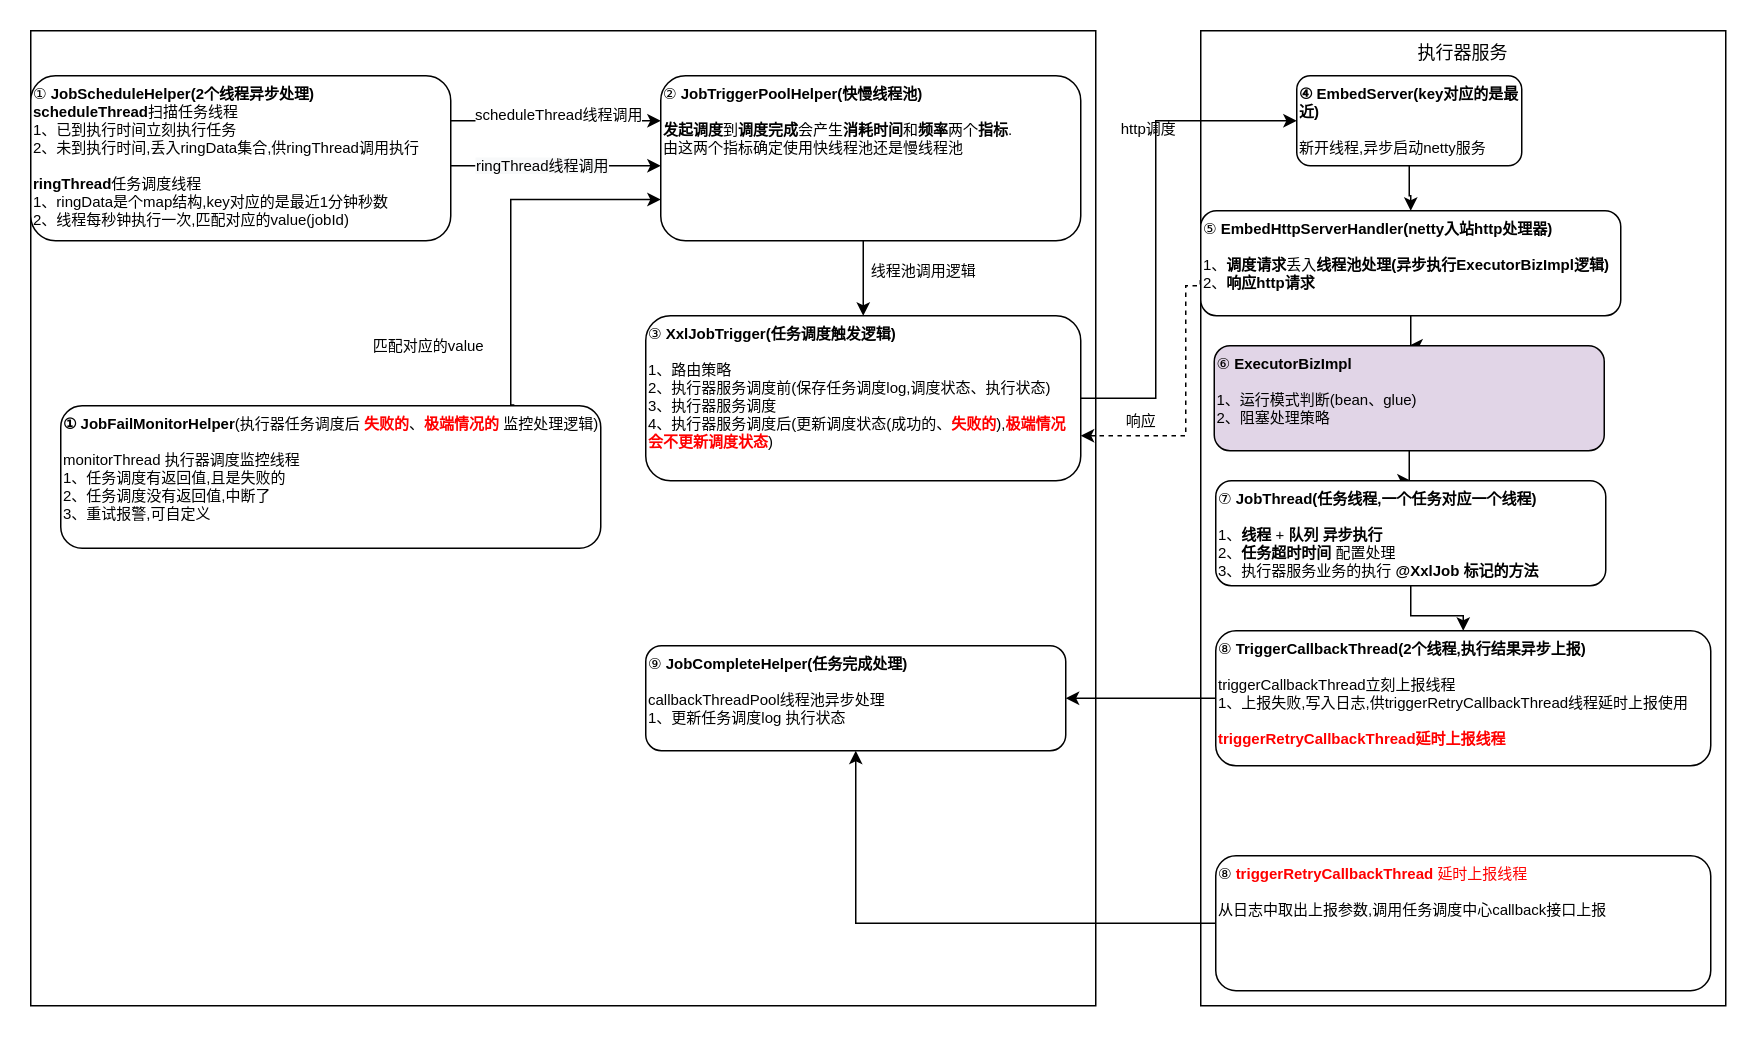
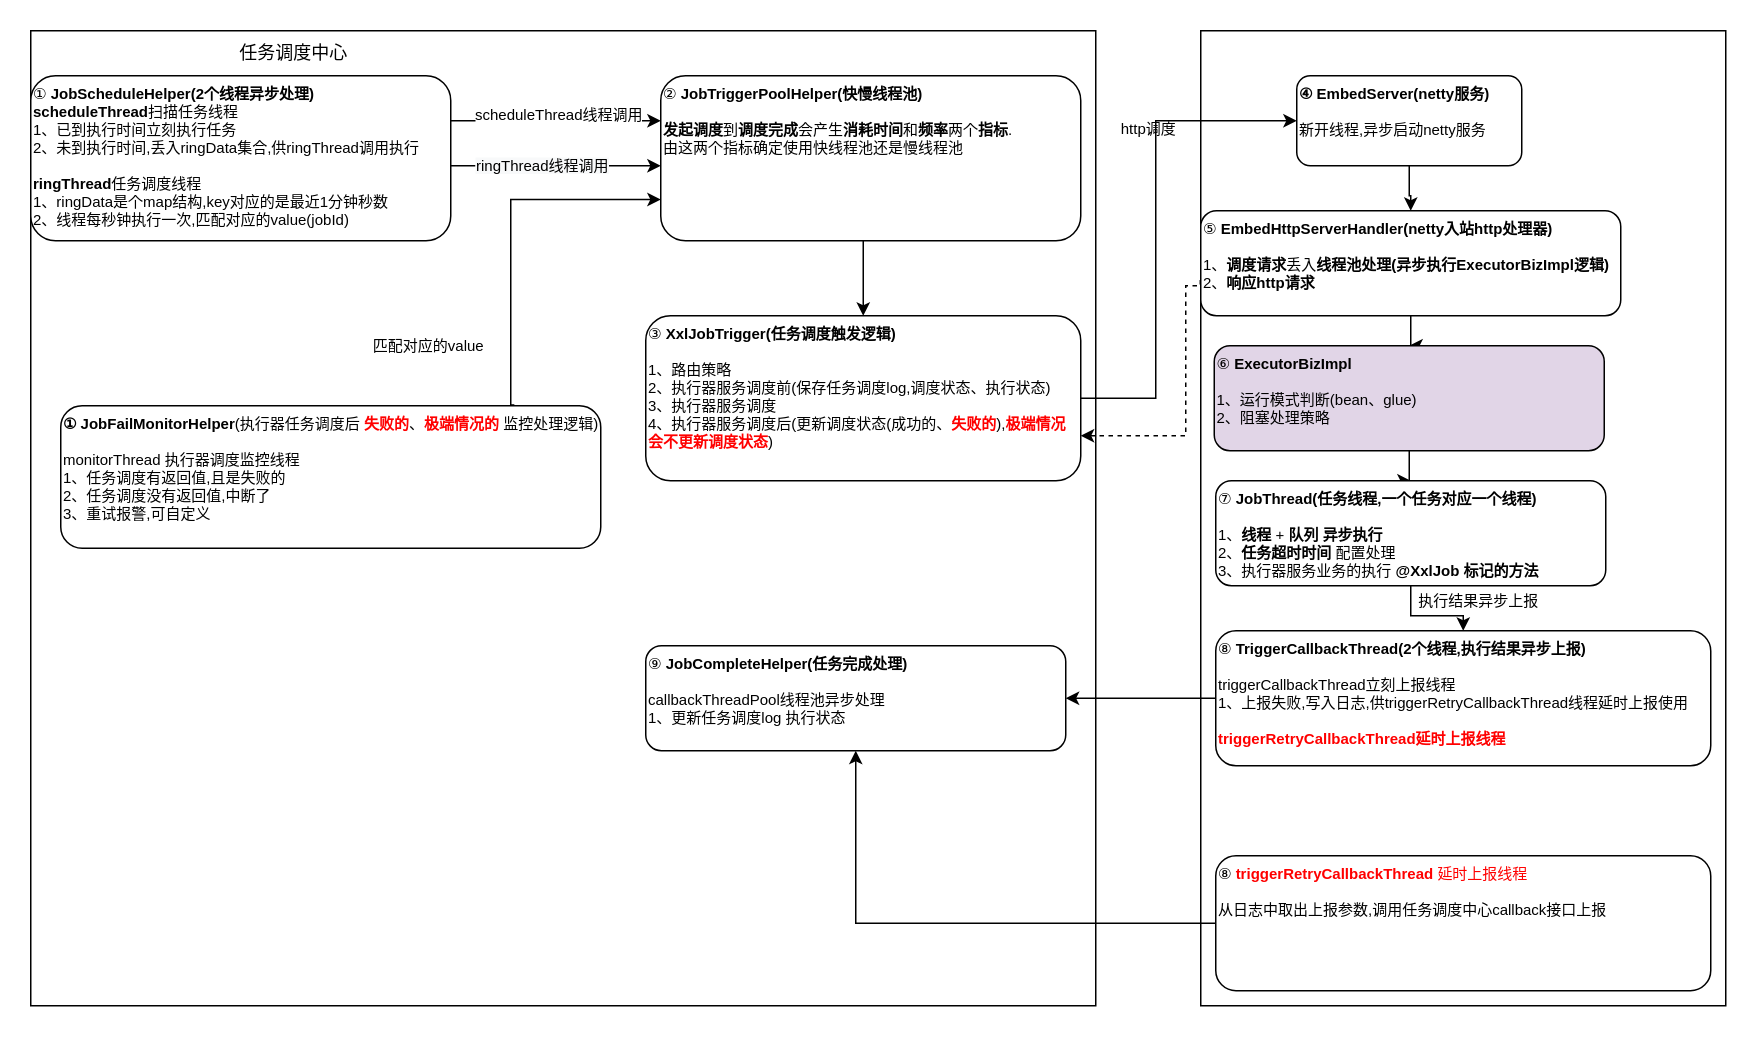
node "任务调度中心": added
node "执行器服务": removed
node "④ EmbedServer(key对应的是最近) 新开线程,异步启动netty服务": label "④ EmbedServer(key对应的是最近) 新开线程,异步启动netty服务" -> "④ EmbedServer(netty服务) 新开线程,异步启动netty服务"
node "线程池调用逻辑": removed
node "响应": removed
node "执行结果异步上报": added
